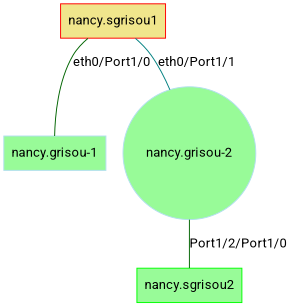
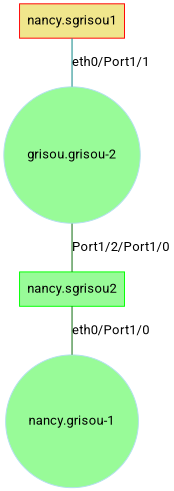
edge "nancy.sgrisou1" -- "nancy.grisou-1": now "nancy.sgrisou2" -- "nancy.grisou-1"
node "nancy.grisou-1": shape box -> circle
node "nancy.grisou-2": label "nancy.grisou-2" -> "grisou.grisou-2"
